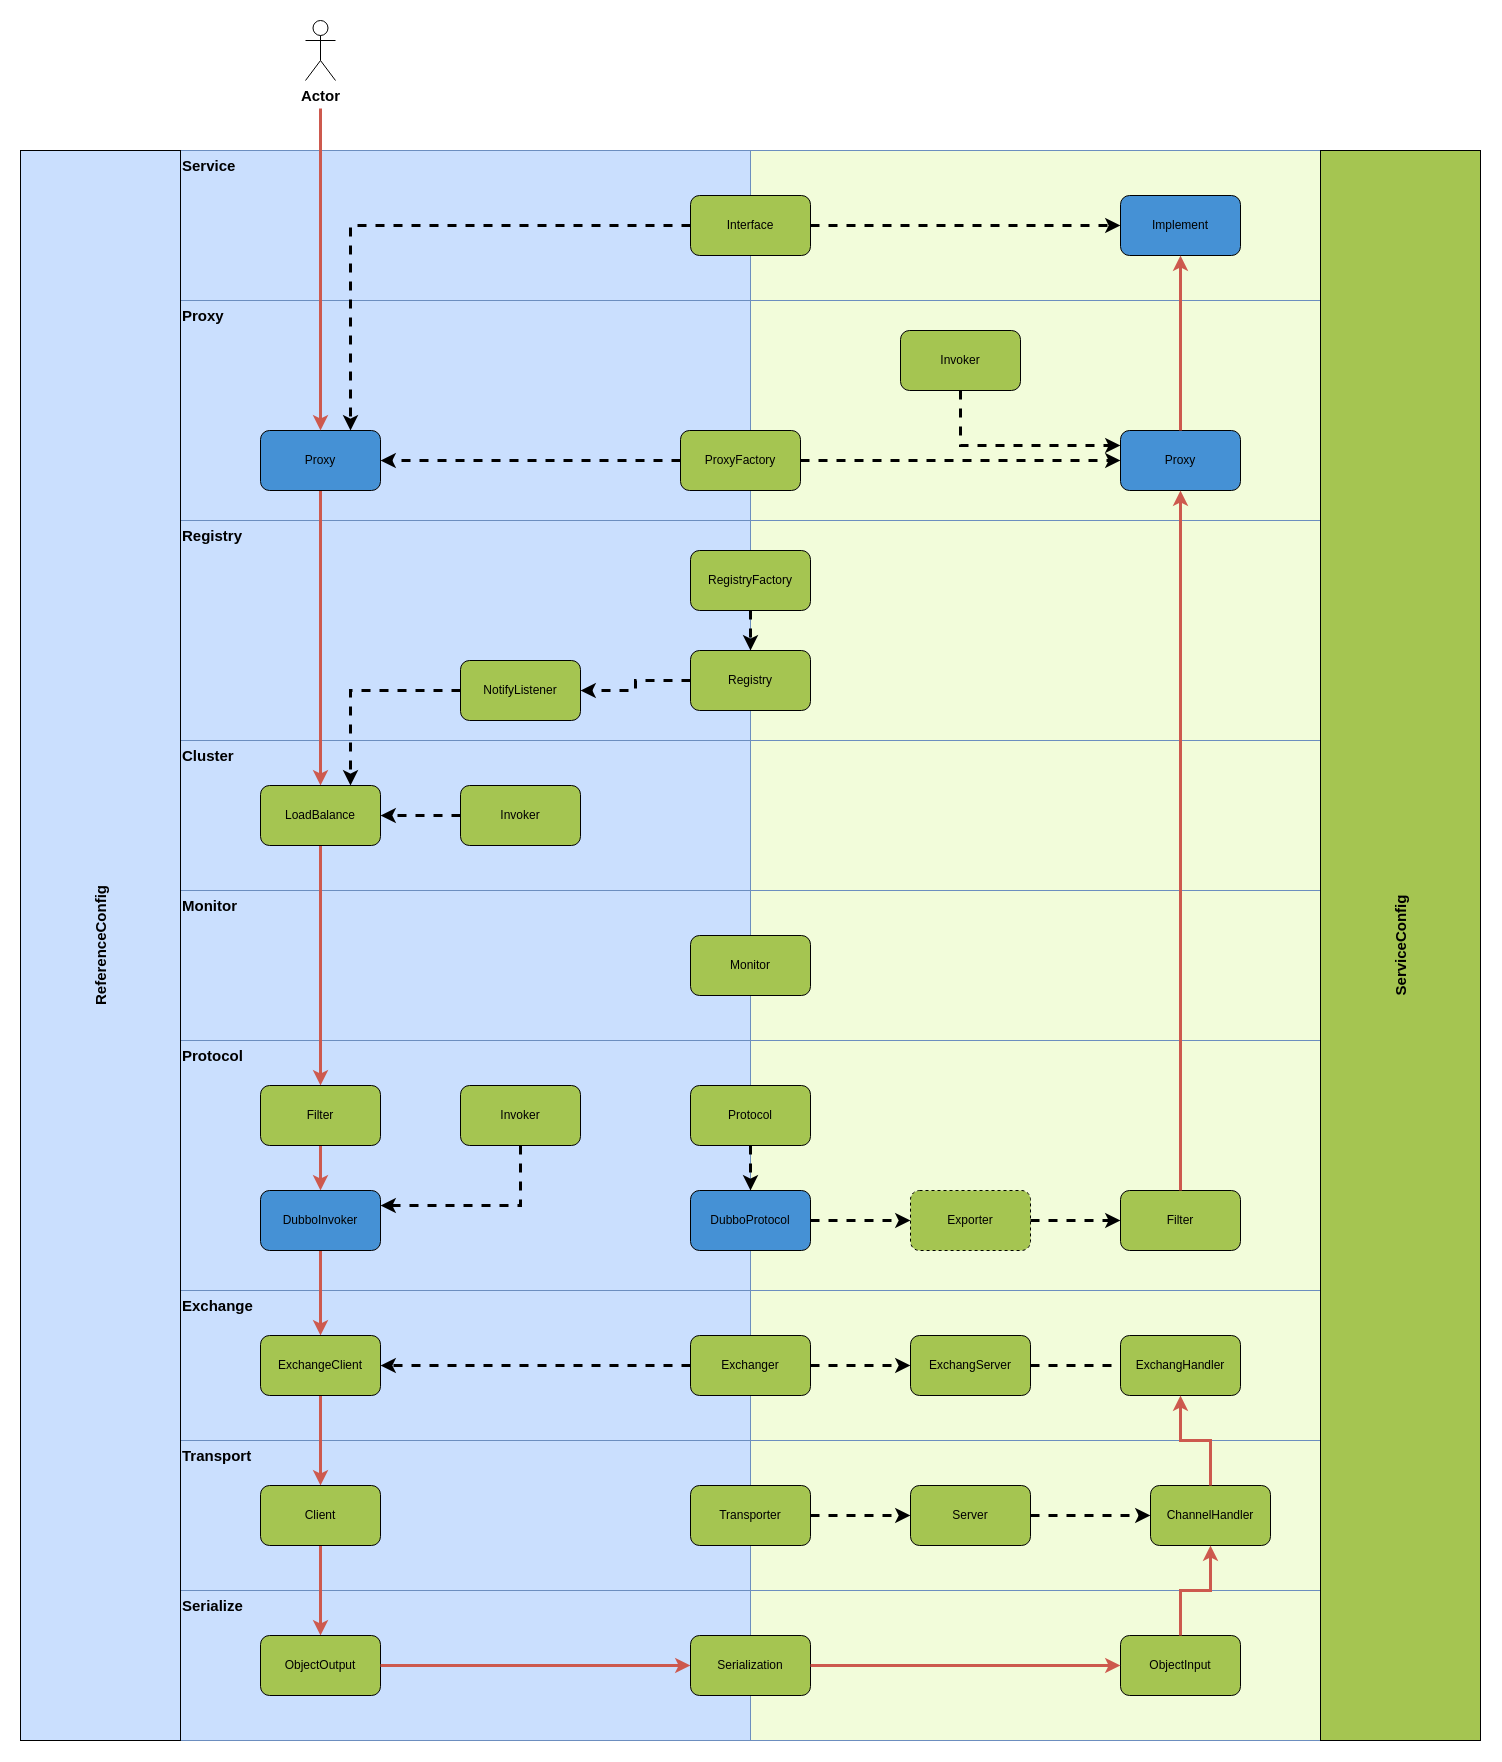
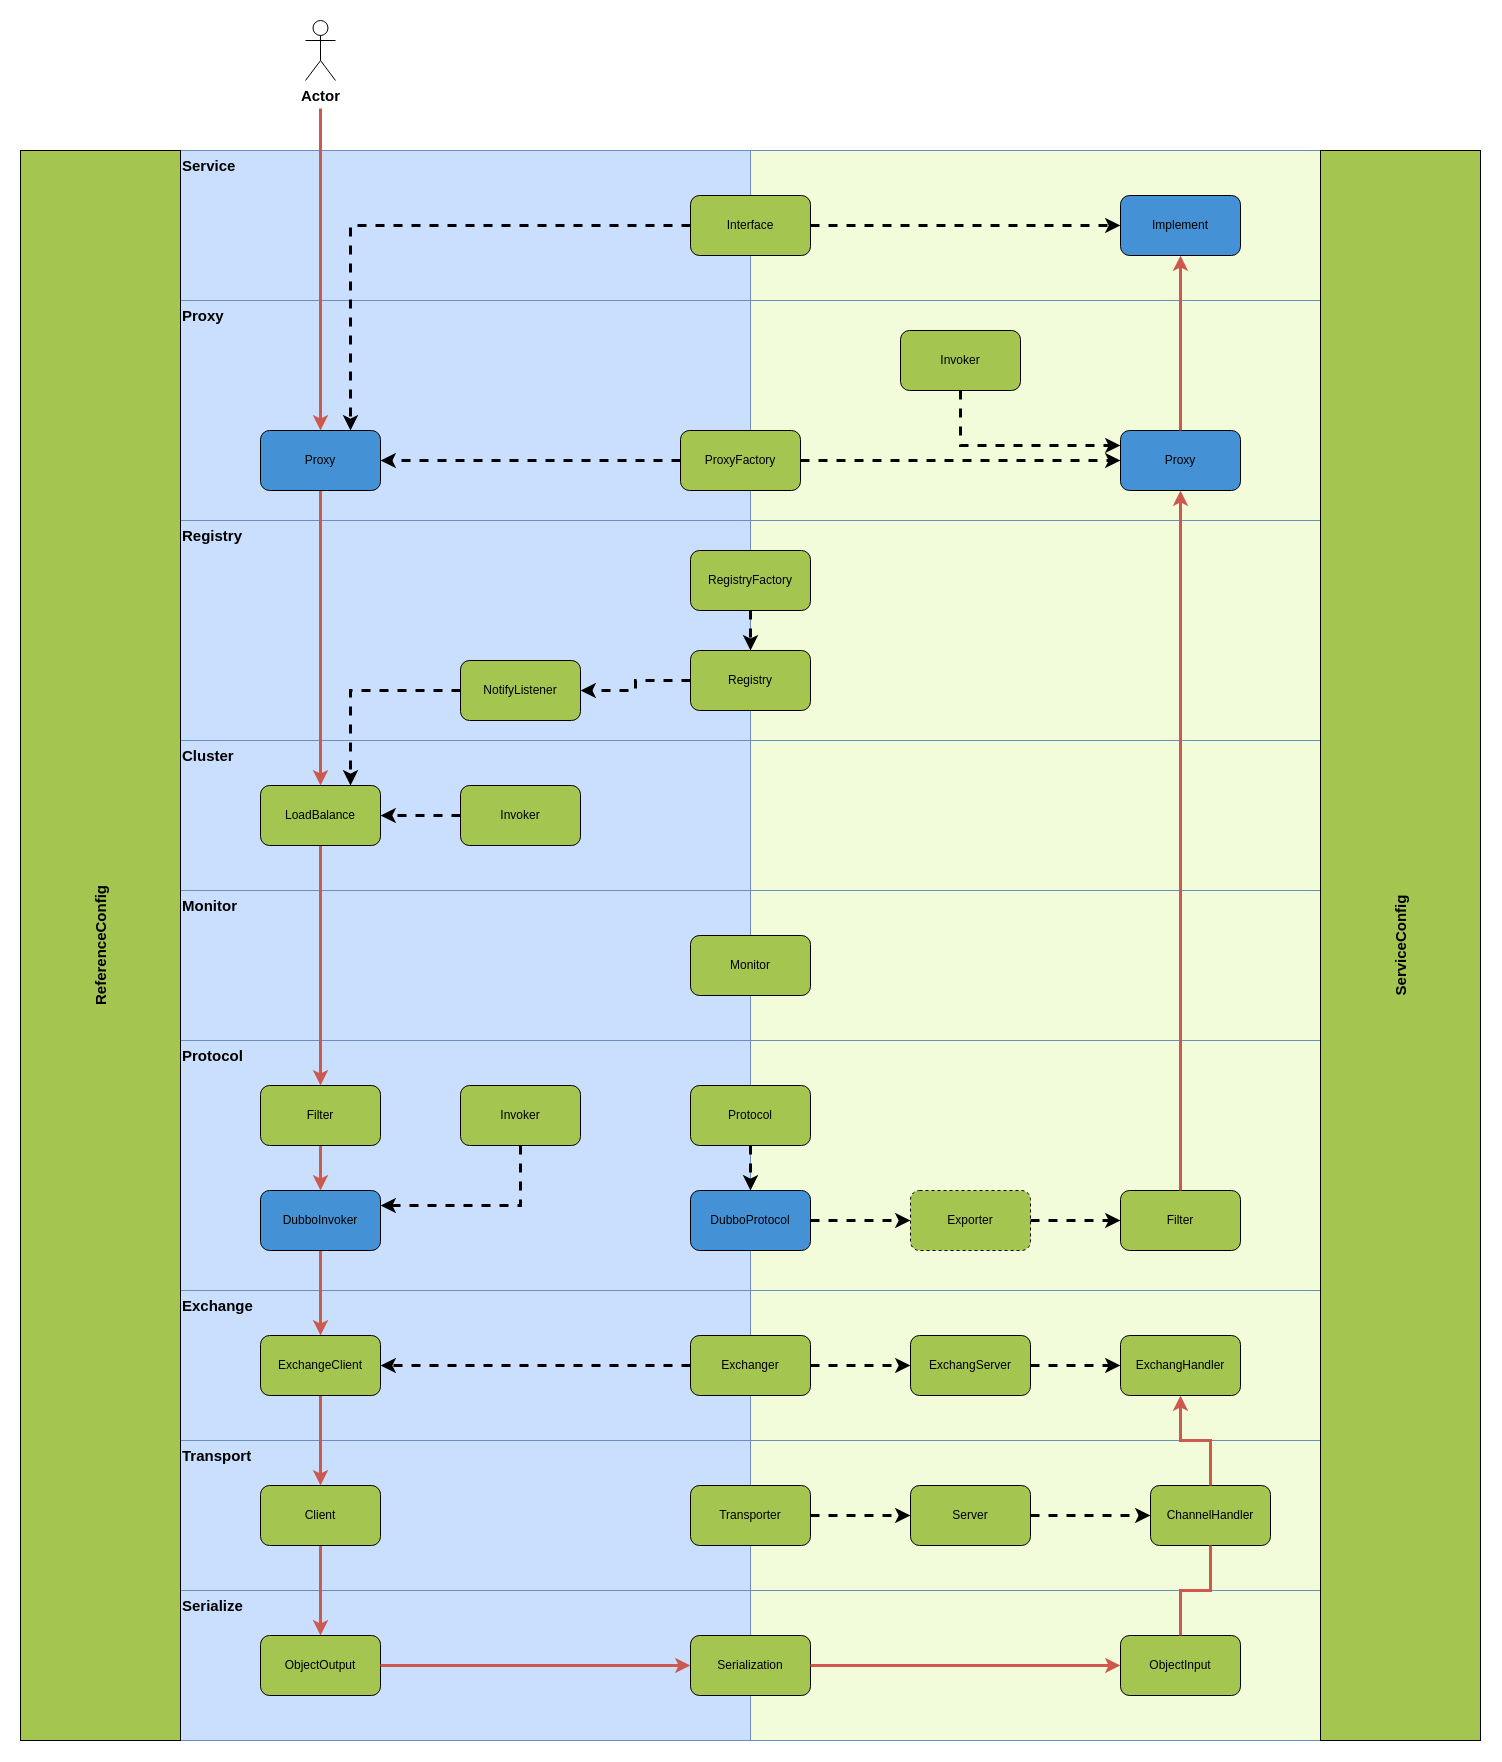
node "ReferenceConfig": fillcolor #cadffe -> #a5c551
edge "ExchangServer" -- "ExchangHandler": arrowhead none -> classic
edge "ObjectInput" -> "ChannelHandler": arrowhead classic -> none
